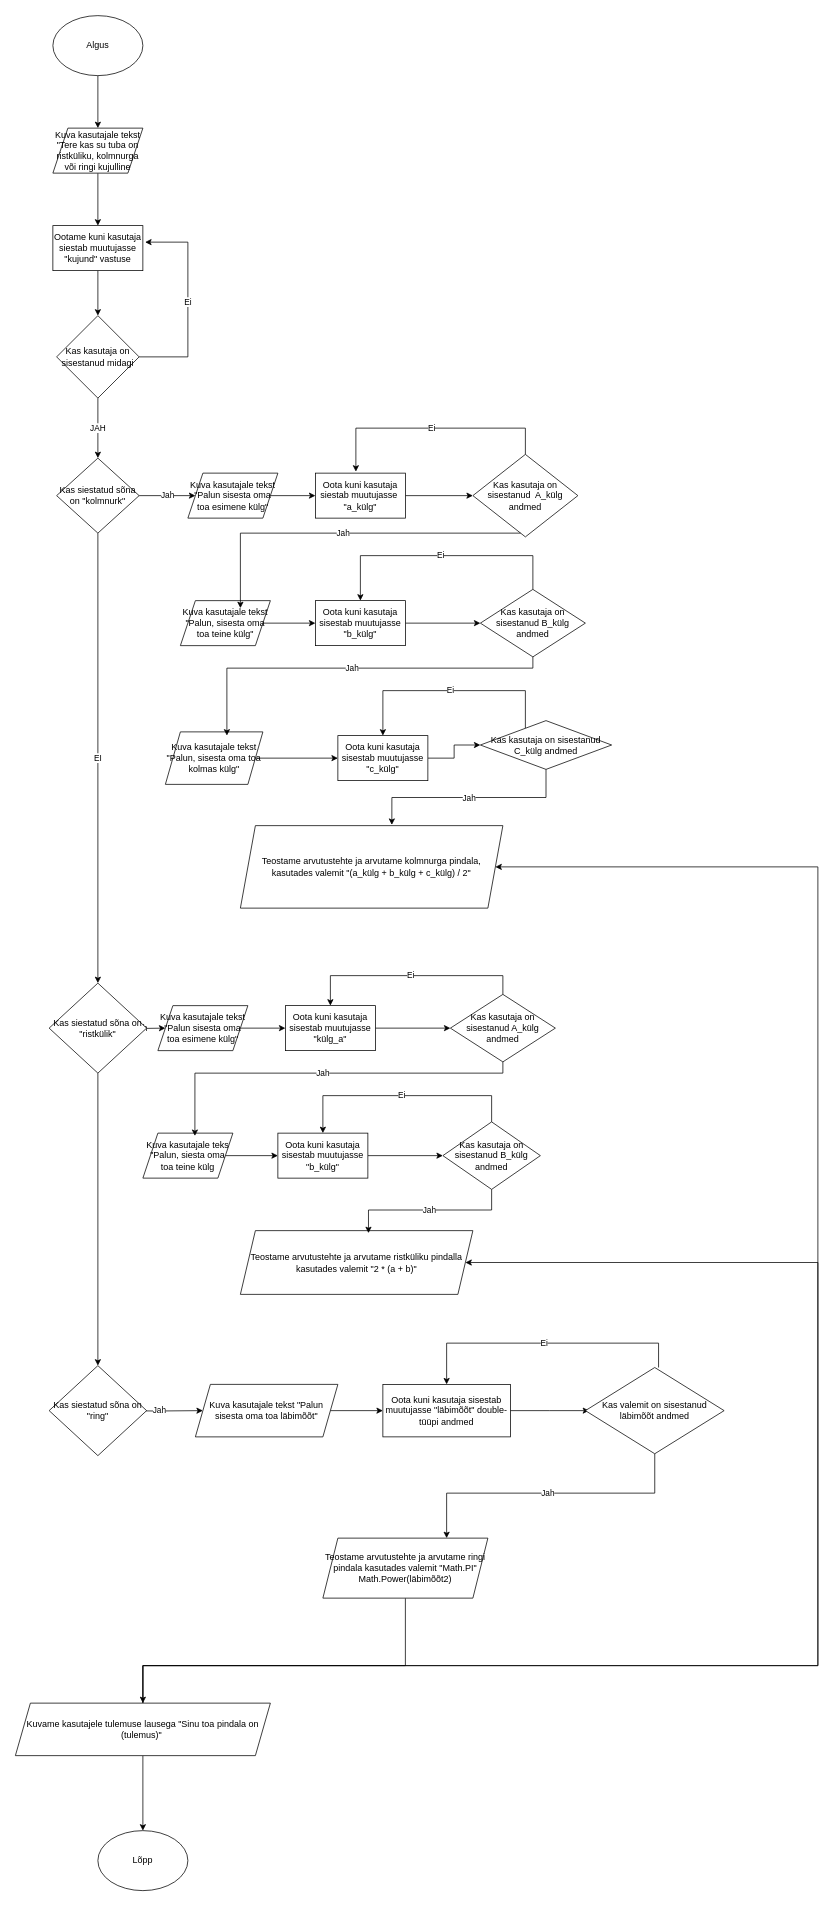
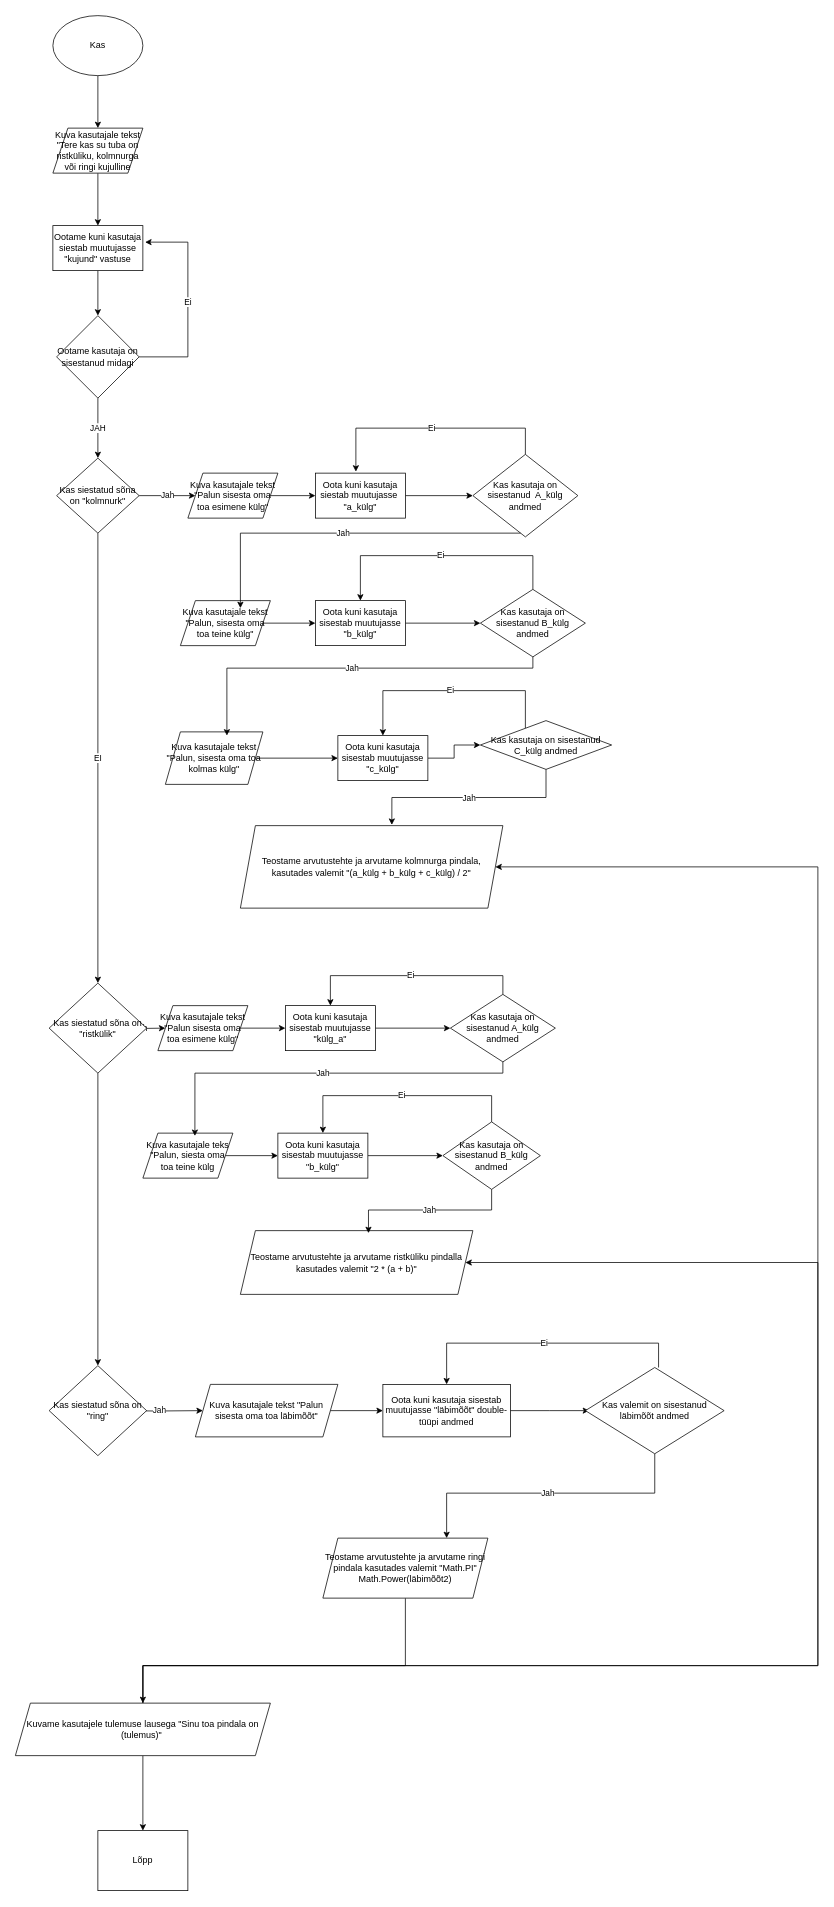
node "Algus": label "Algus" -> "Kas"
node "Kas kasutaja on sisestanud midagi": label "Kas kasutaja on sisestanud midagi" -> "Ootame kasutaja on sisestanud midagi"
node "Lõpp": shape ellipse -> rectangle
